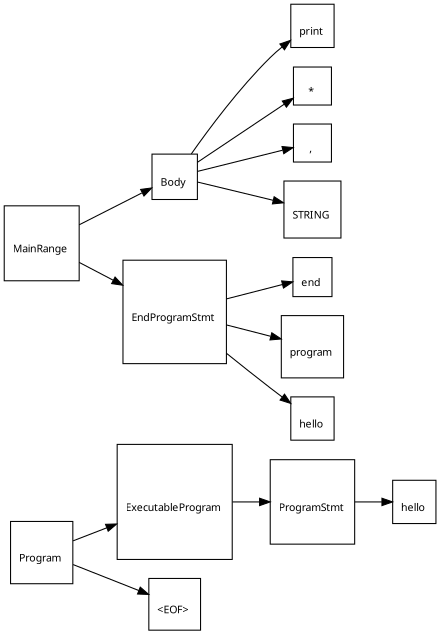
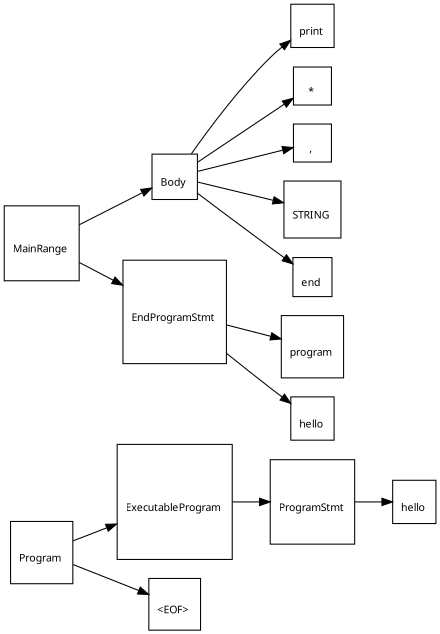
edge "EndProgramStmt" -> "end": now "Body" -> "end"
